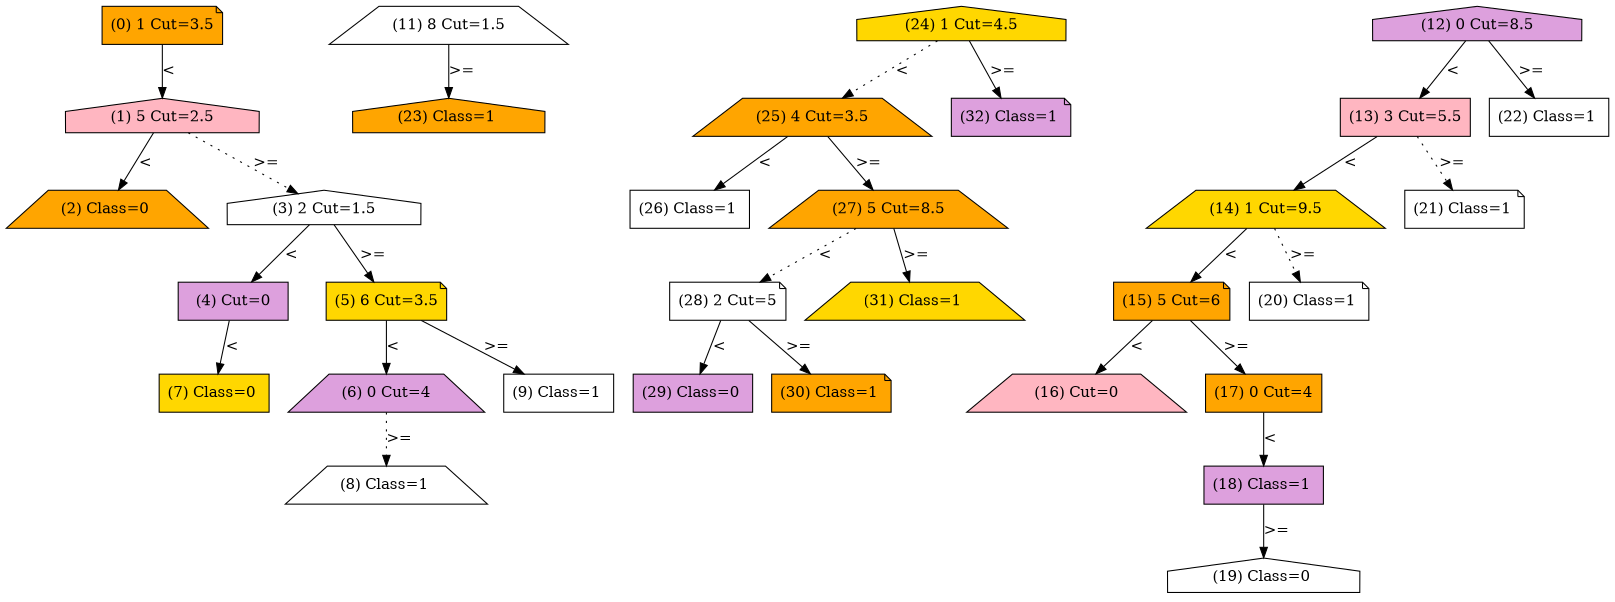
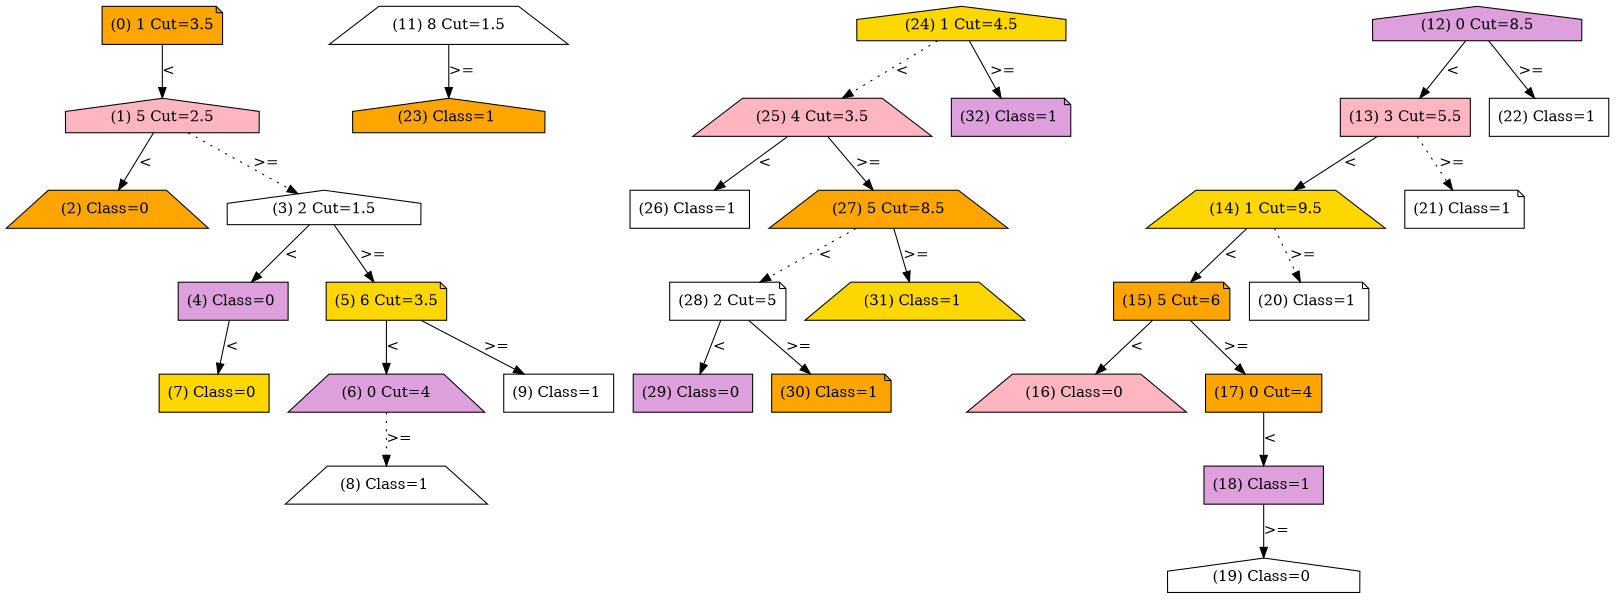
node "(25) 4 Cut=3.5": fillcolor orange -> lightpink
node "(4) Cut=0": label "(4) Cut=0" -> "(4) Class=0"
node "(16) Cut=0": label "(16) Cut=0" -> "(16) Class=0"
